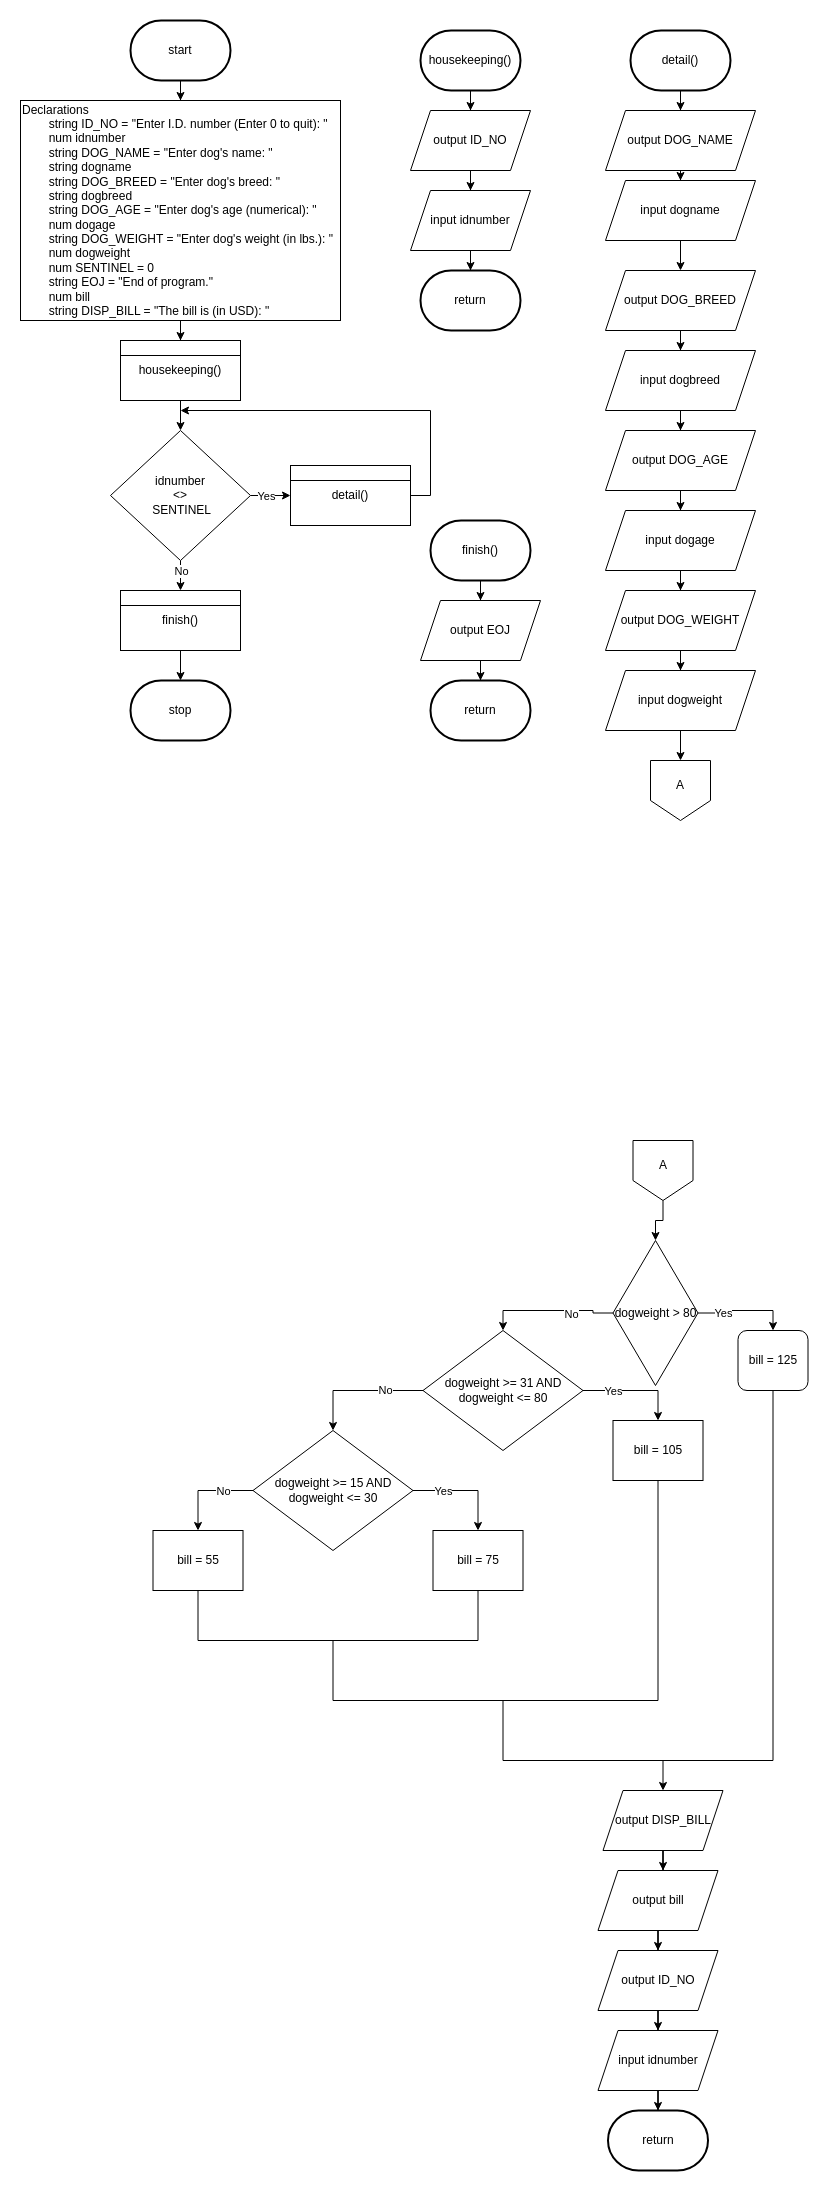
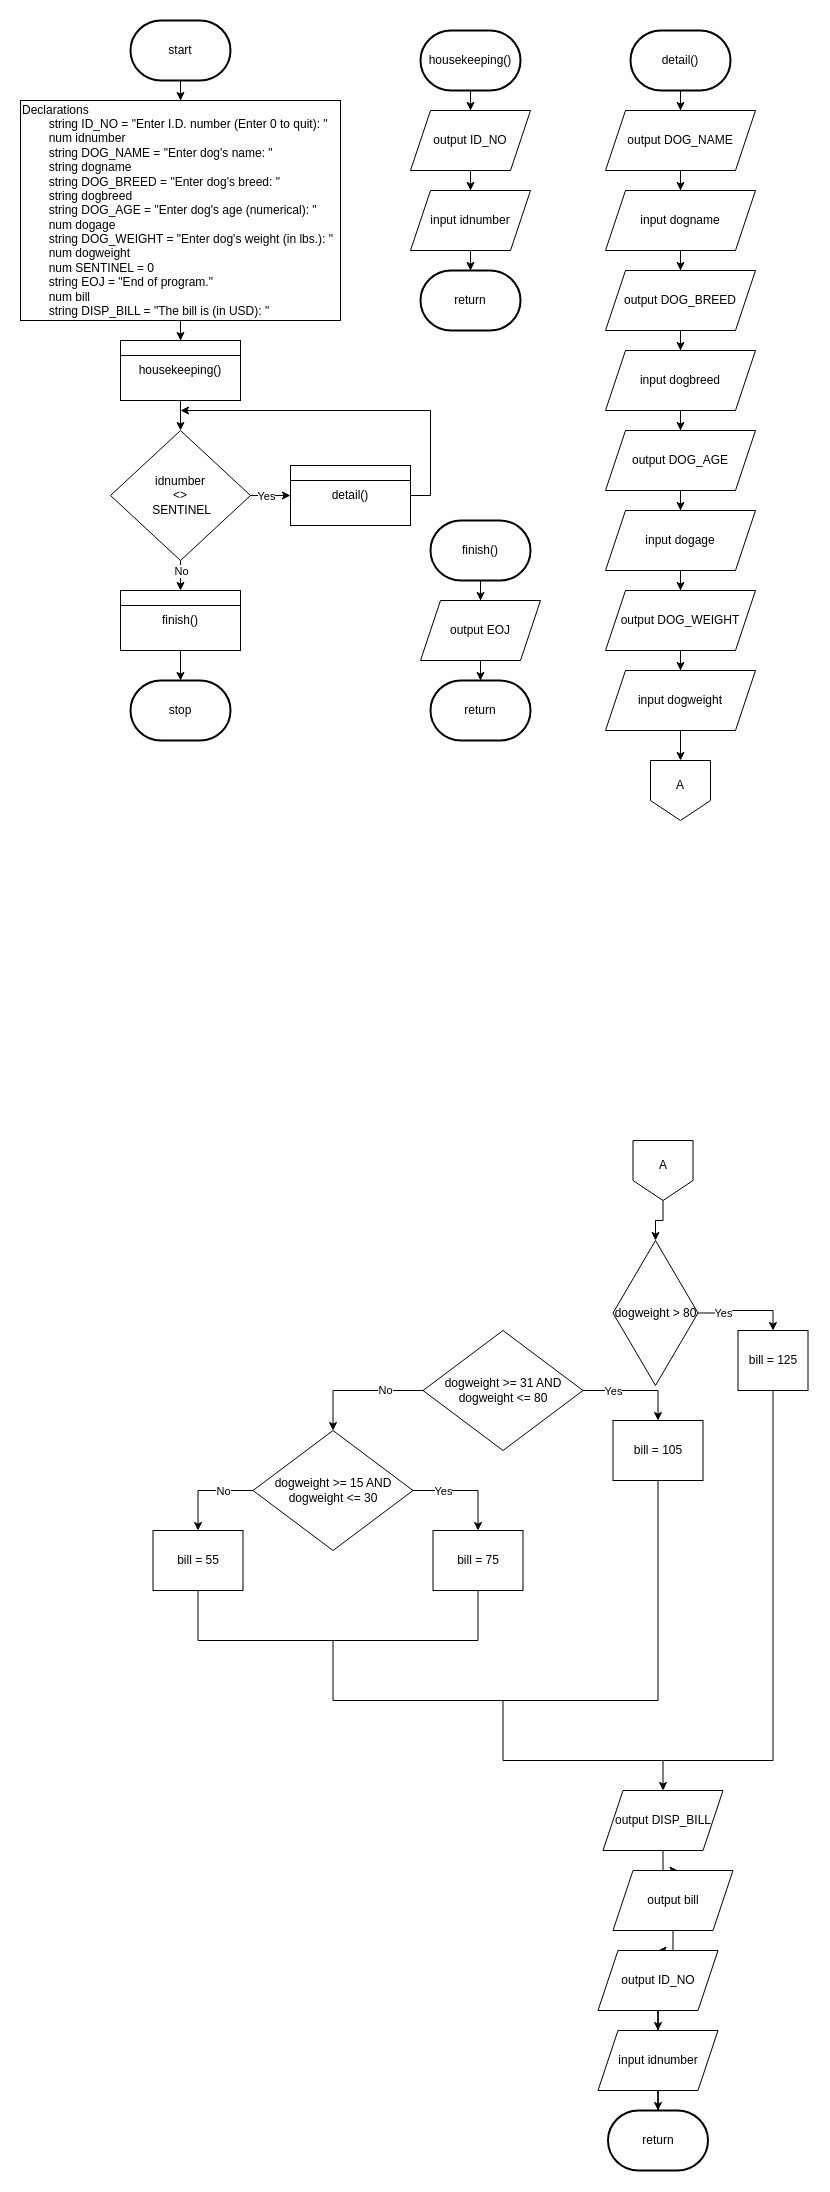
node "input dogname": moved (681, 211) -> (681, 221)
edge "dogweight > 80" -> "dogweight >= 31 AND dogweight <= 80": removed, label "No"
node "bill = 125": shape rounded rectangle -> rectangle
node "output bill": moved (658, 1901) -> (673, 1901)
